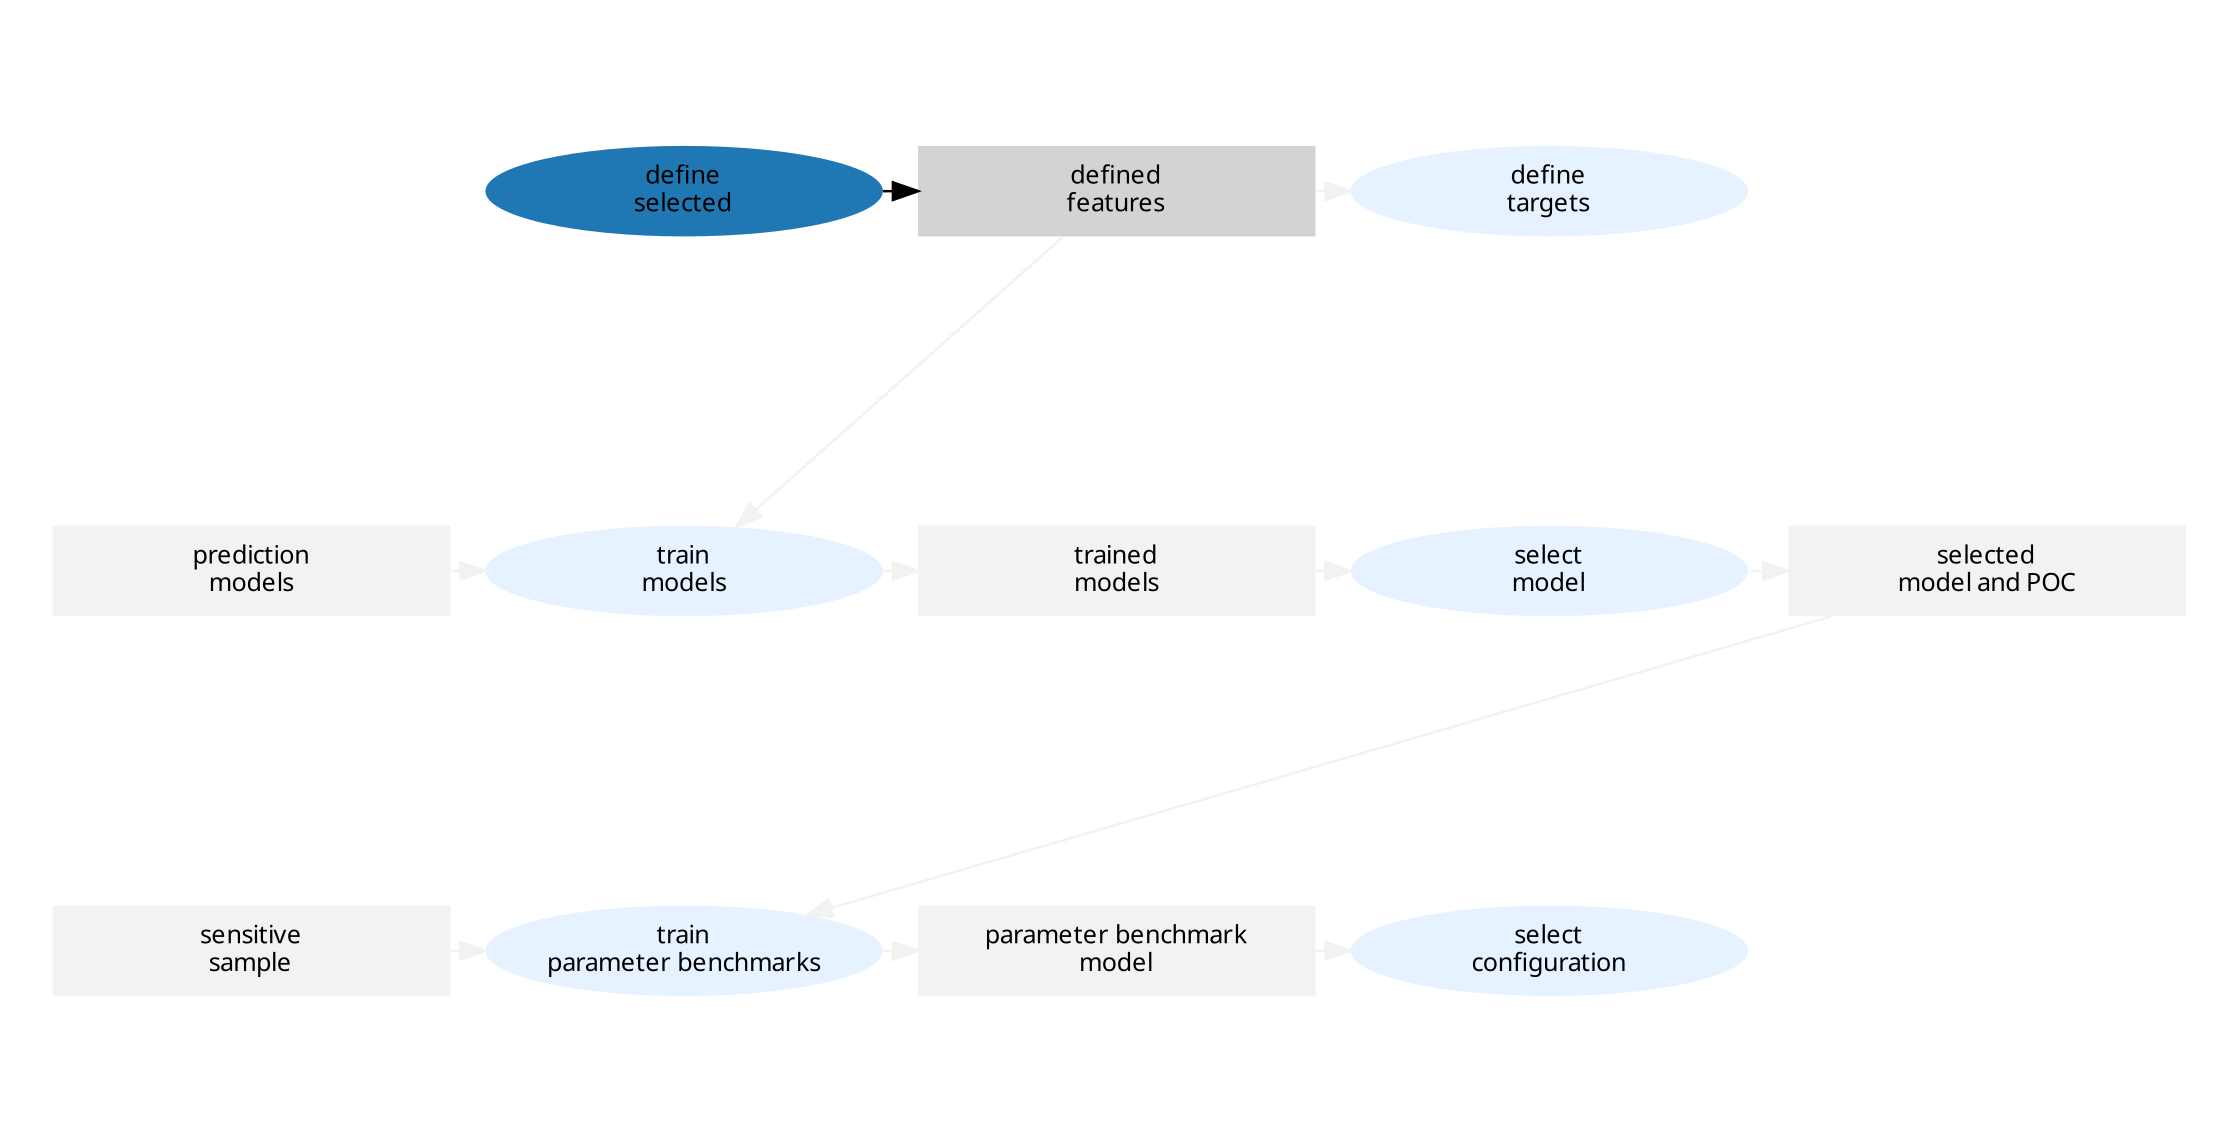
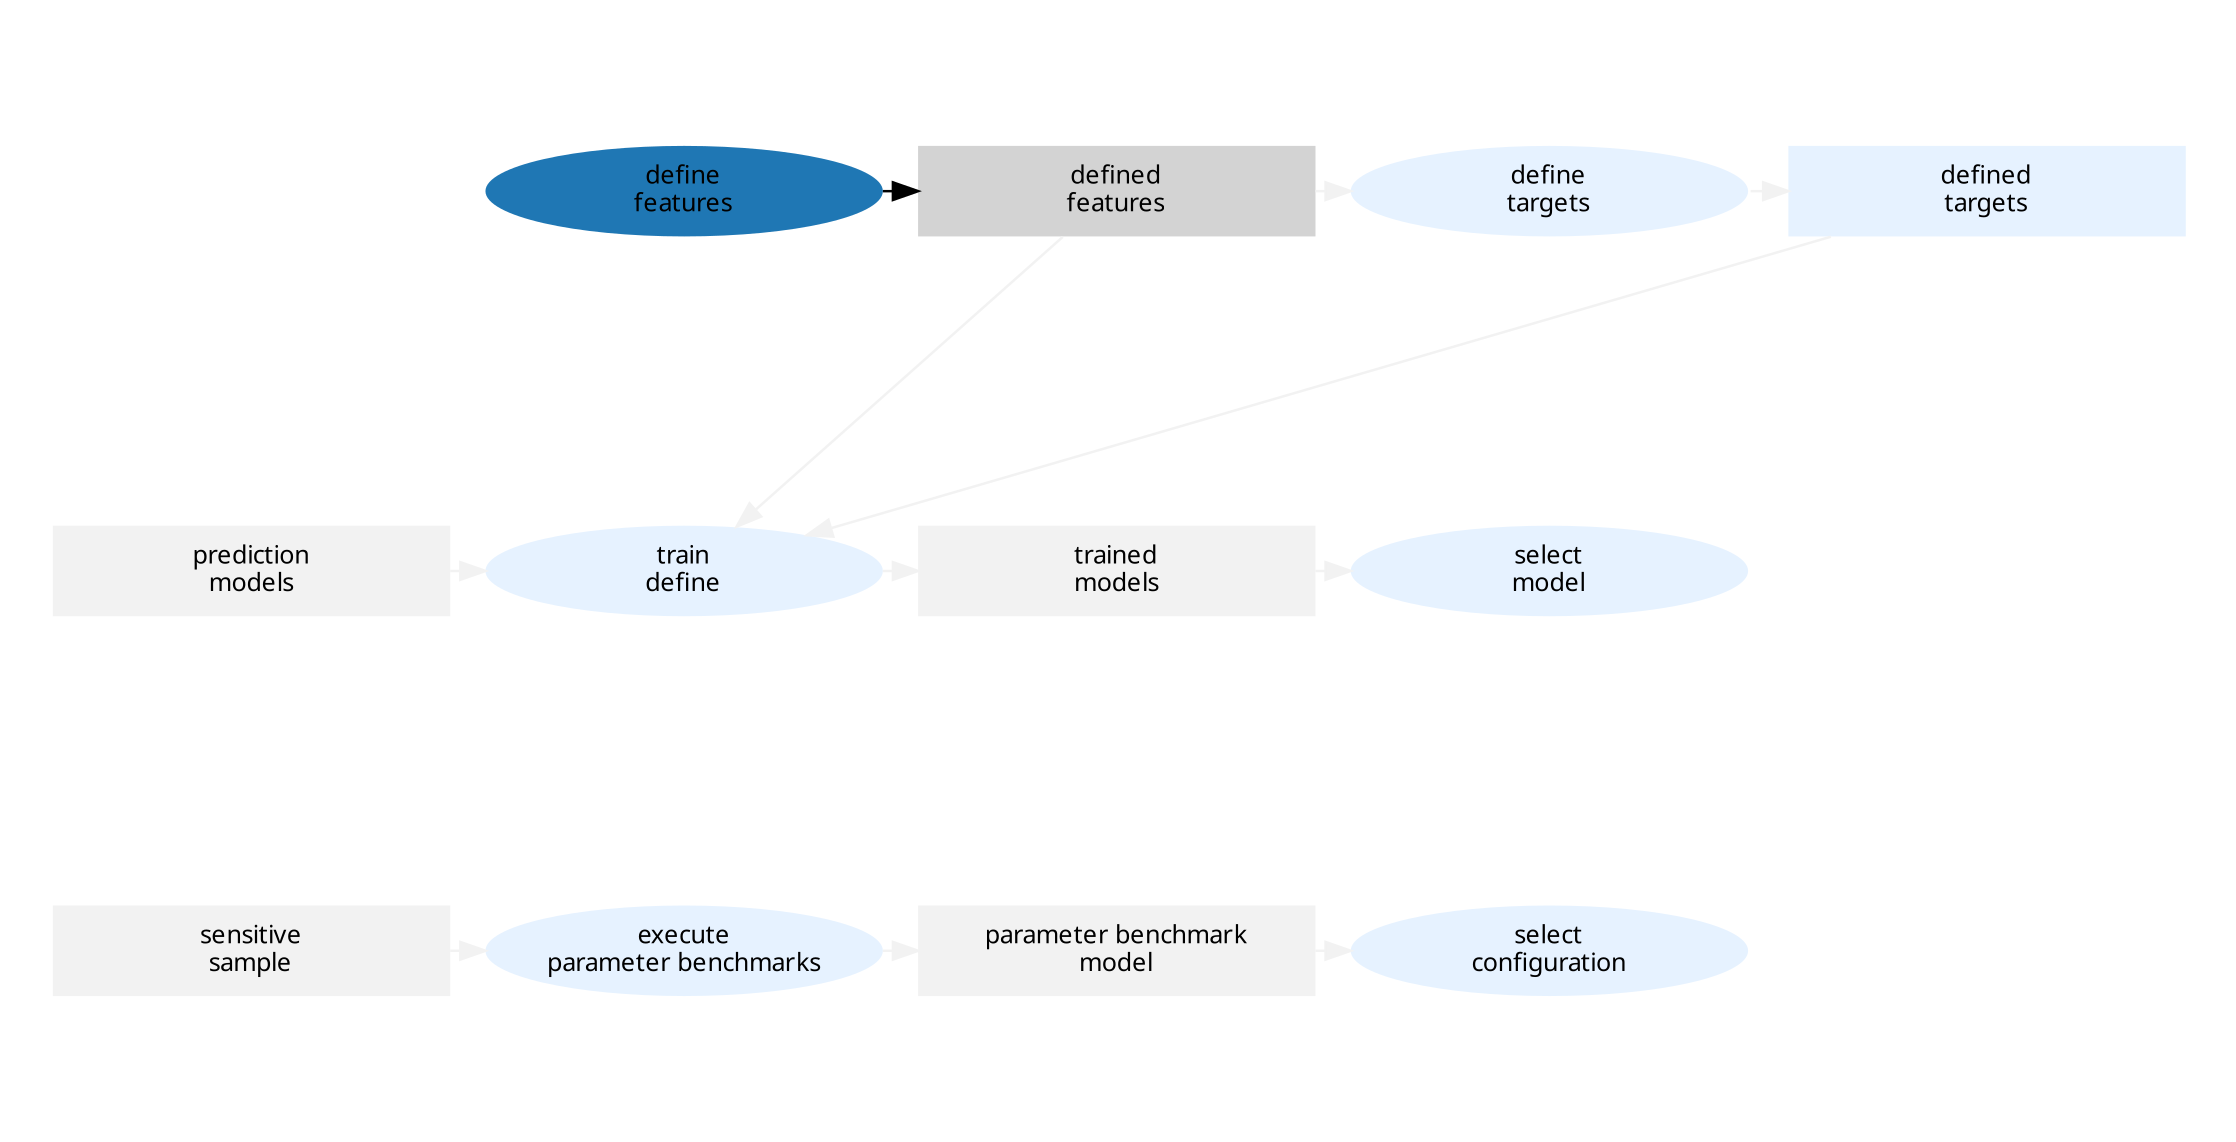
node "define selected": label "define selected" -> "define features"
node "defined targets": added
node "train models": label "train models" -> "train define"
node "selected model and POC": removed
node "train parameter benchmarks": label "train parameter benchmarks" -> "execute parameter benchmarks"
